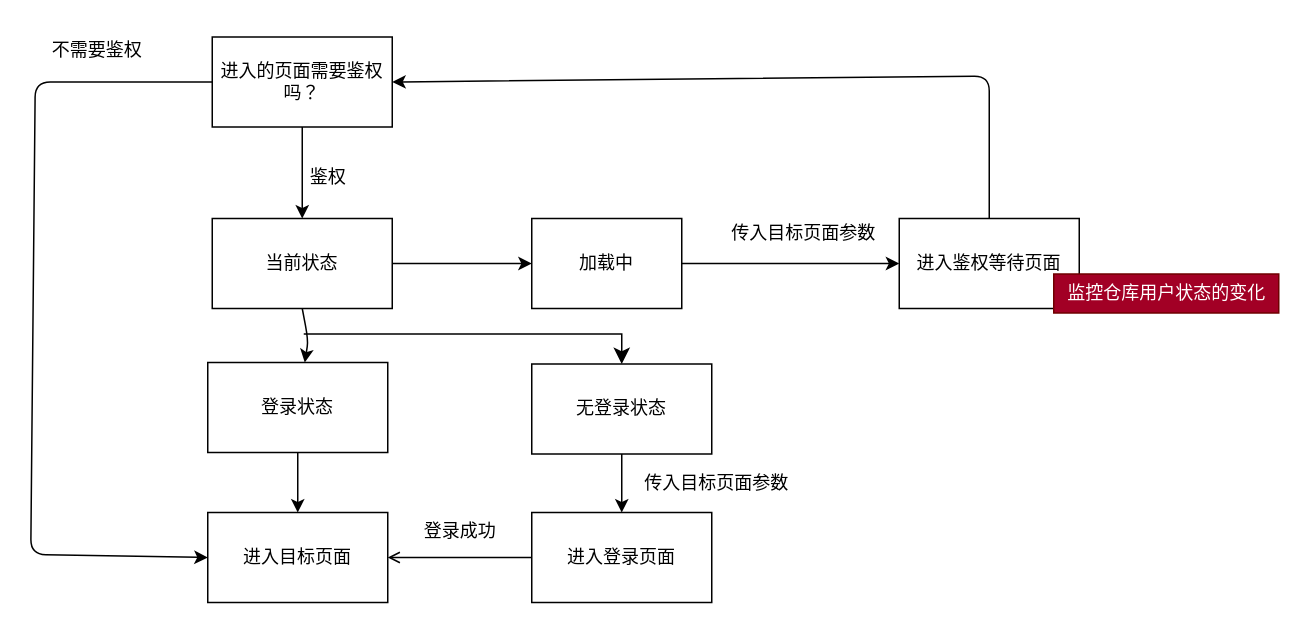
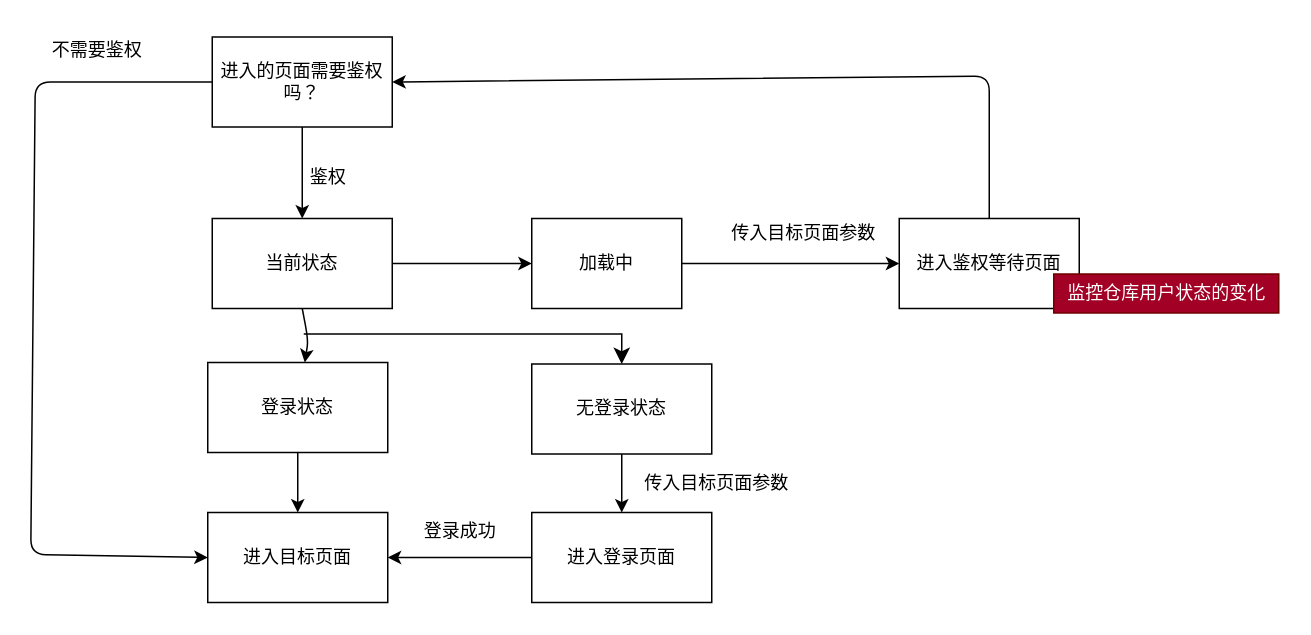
edge "进入登录页面" -> "进入目标页面": arrowhead open -> classic
